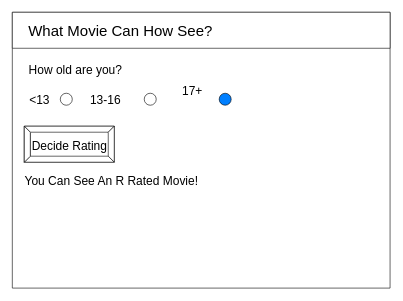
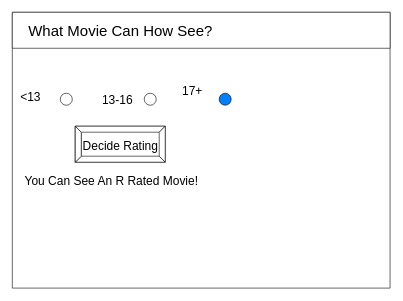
node "How old are you?": removed
node "<13": moved (39, 99) -> (30, 96)
node "13-16": moved (105, 99) -> (117, 99)
node "Decide Rating": moved (69, 144) -> (120, 144)
